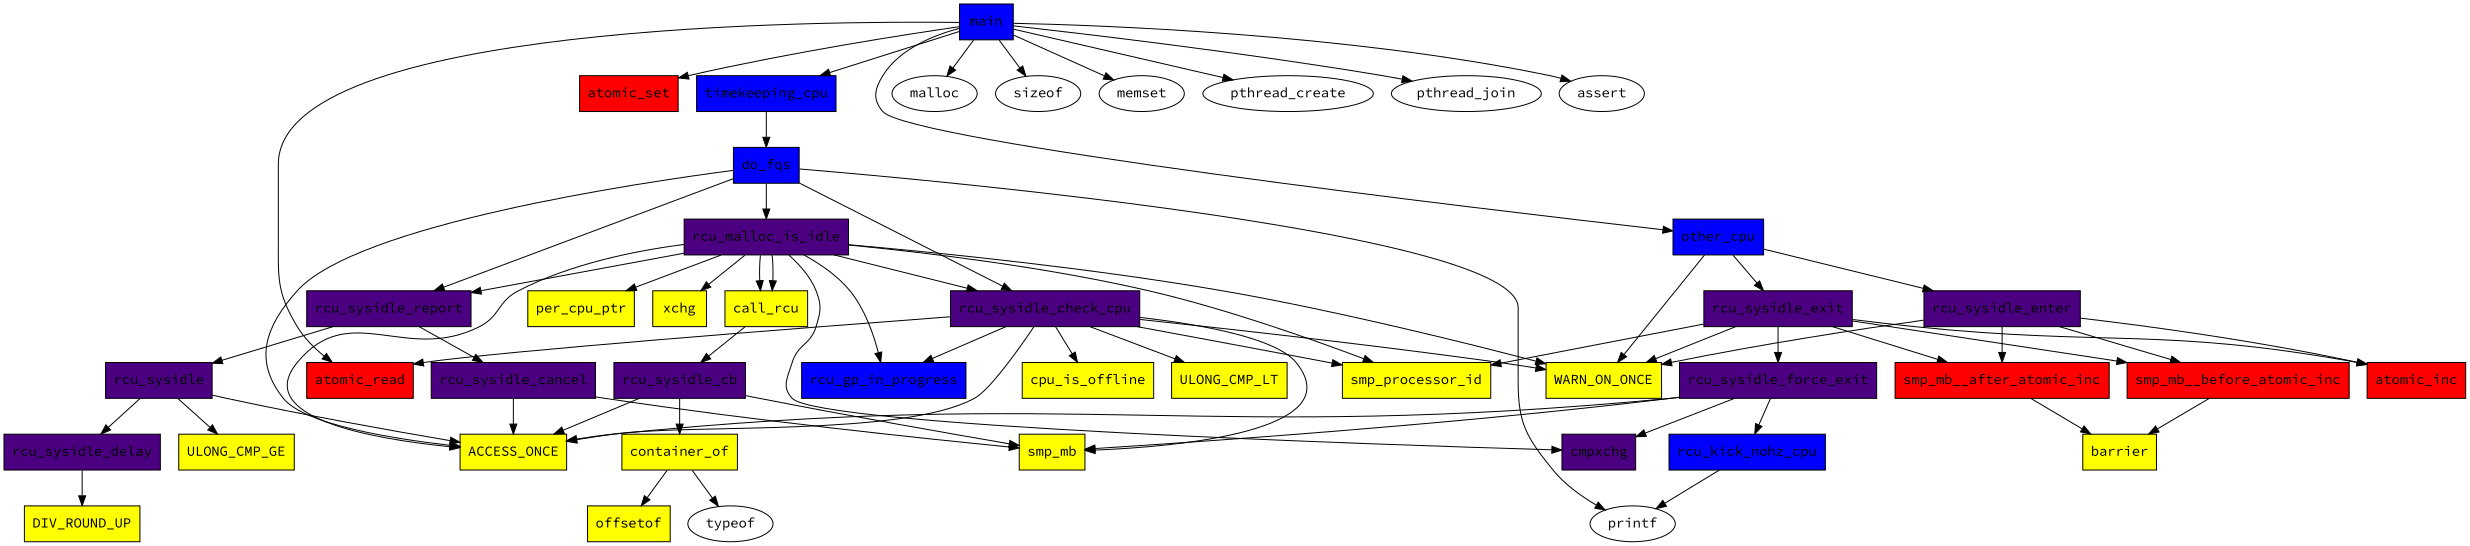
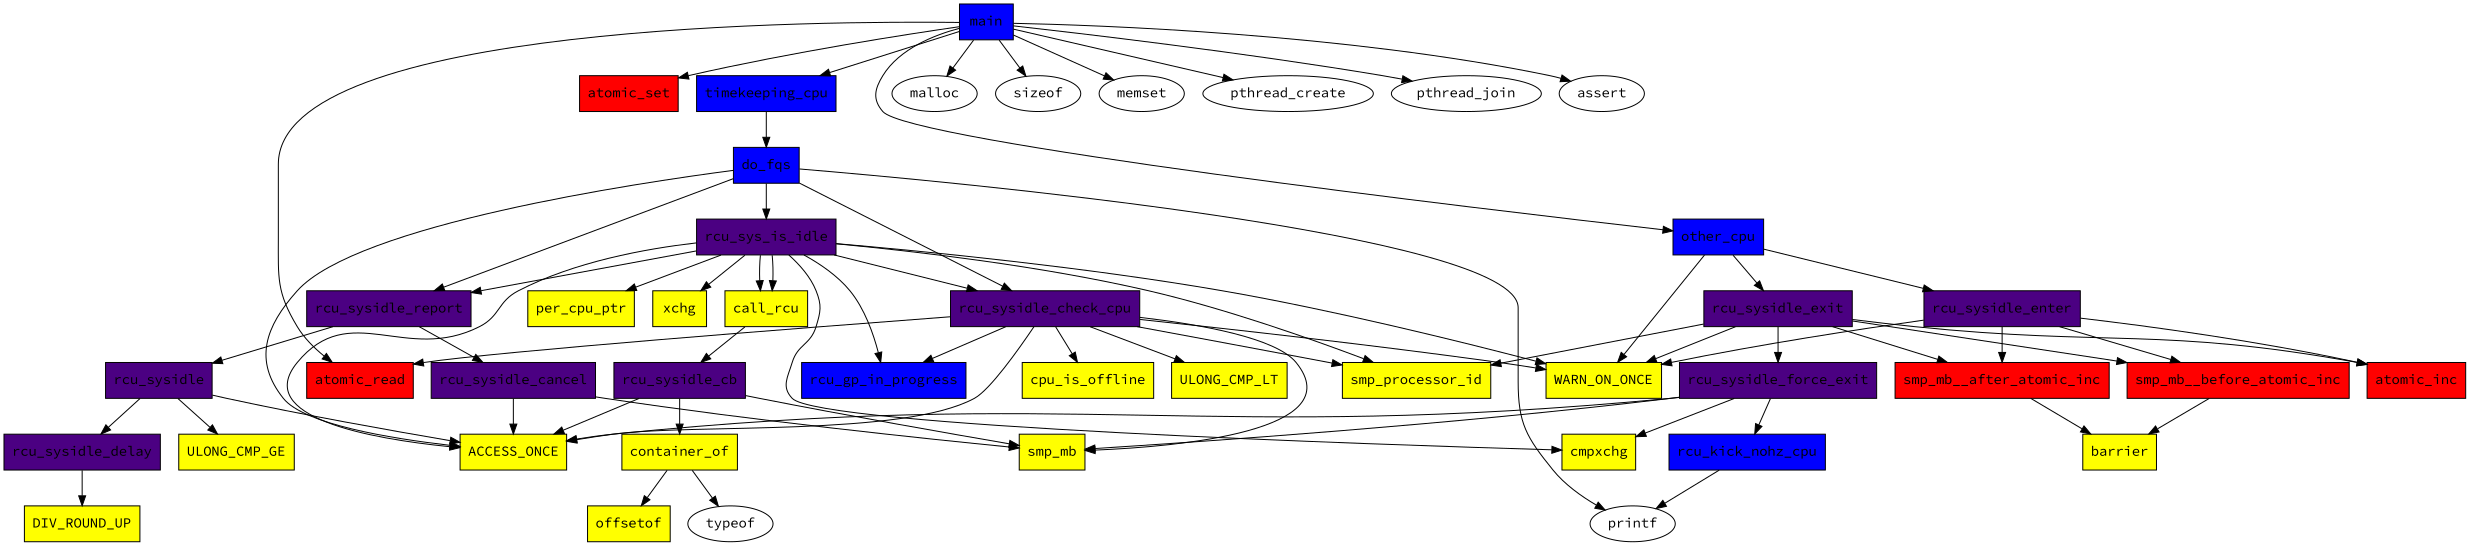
node "rcu_malloc_is_idle": label "rcu_malloc_is_idle" -> "rcu_sys_is_idle"
node "cmpxchg": fillcolor indigo -> yellow
